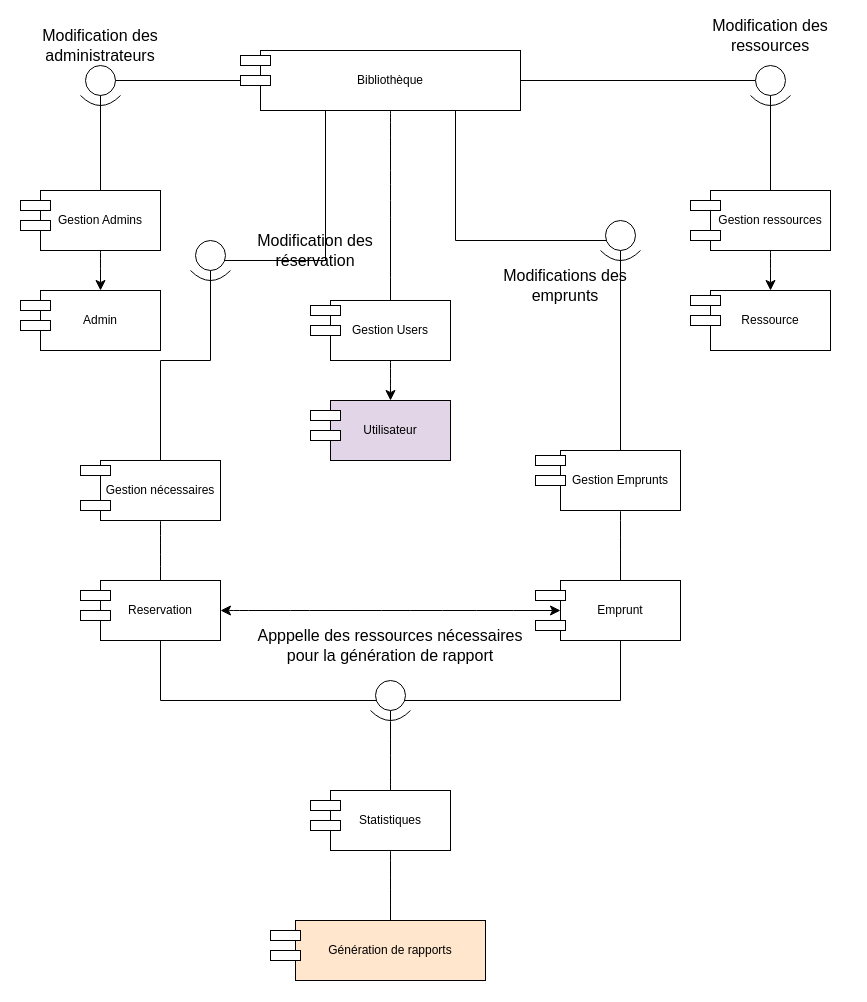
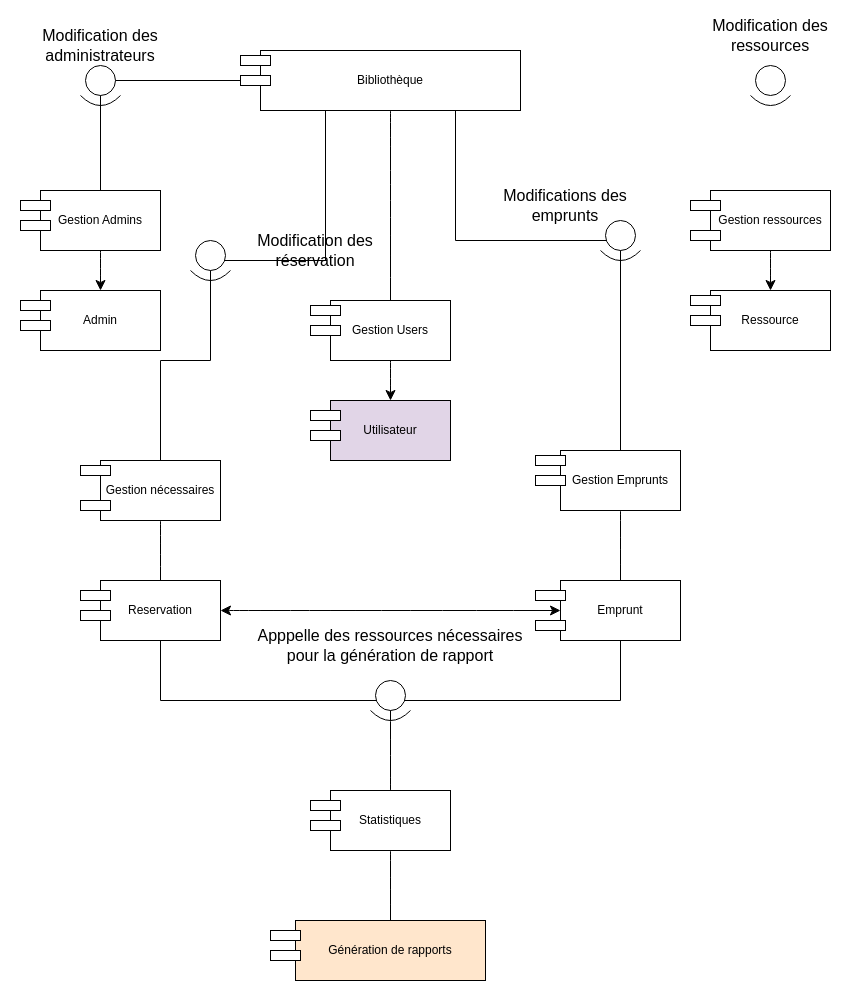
edge "Bibliothèque" -- "Gestion ressources": removed
node "Modifications des emprunts": moved (566, 286) -> (566, 206)
